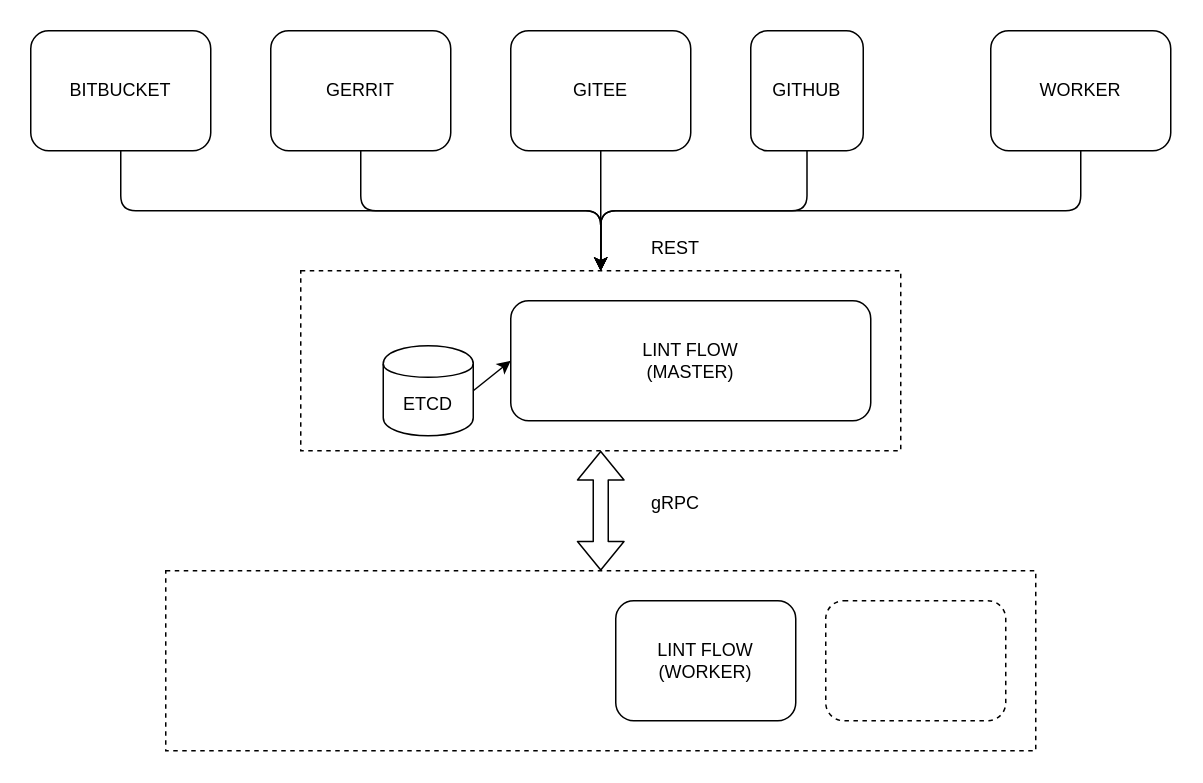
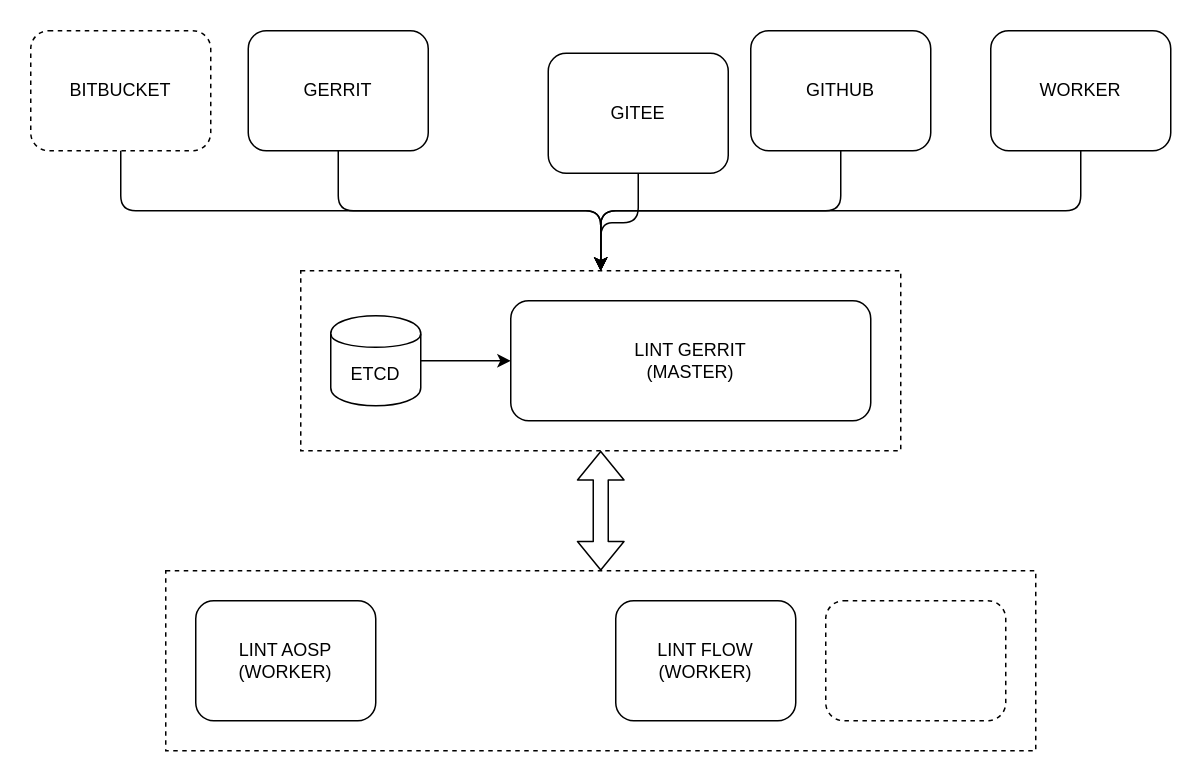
node "BITBUCKET": style solid -> dashed
node "GERRIT": moved (361, 91) -> (338, 91)
node "GITEE": moved (601, 91) -> (638, 113)
node "GITHUB": size 113x120 -> 180x120
node "REST": removed
node "LINT FLOW (MASTER)": label "LINT FLOW (MASTER)" -> "LINT GERRIT (MASTER)"
node "ETCD": moved (428, 391) -> (376, 361)
node "gRPC": removed
node "LINT AOSP (WORKER)": added
